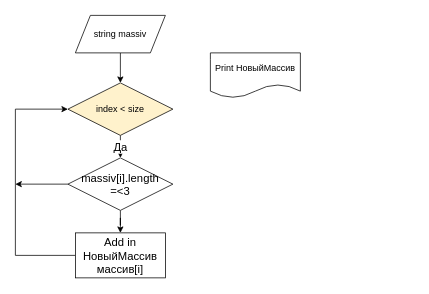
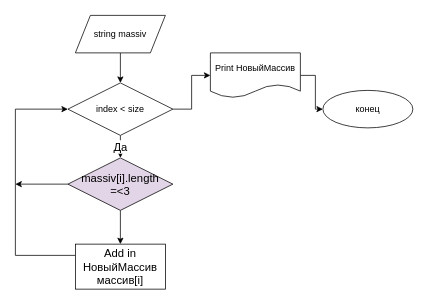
edge "Print НовыйМассив" -> "конец": added
edge "index < size" -> "Print НовыйМассив": added
node "index < size": fillcolor #fff2cc -> #ffffff
node "конец": added
node "massiv[i].length =<3": fillcolor #ffffff -> #e1d5e7
node "Add in НовыйМассив массив[i]": moved (120, 255) -> (120, 267)
